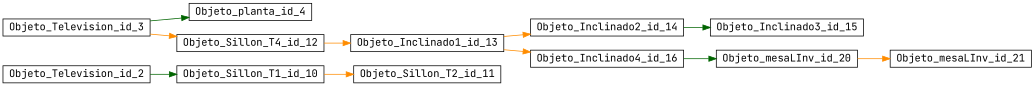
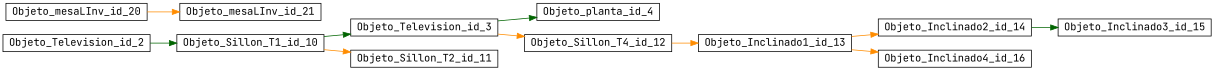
edge "Objeto_Sillon_T1_id_10" -> "Objeto_Television_id_3": added
edge "Objeto_Inclinado4_id_16" -> "Objeto_mesaLInv_id_20": removed
